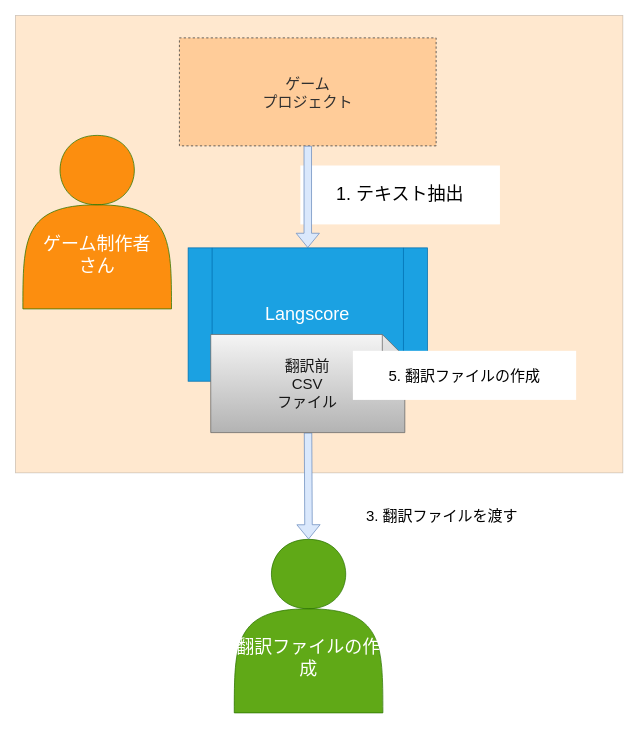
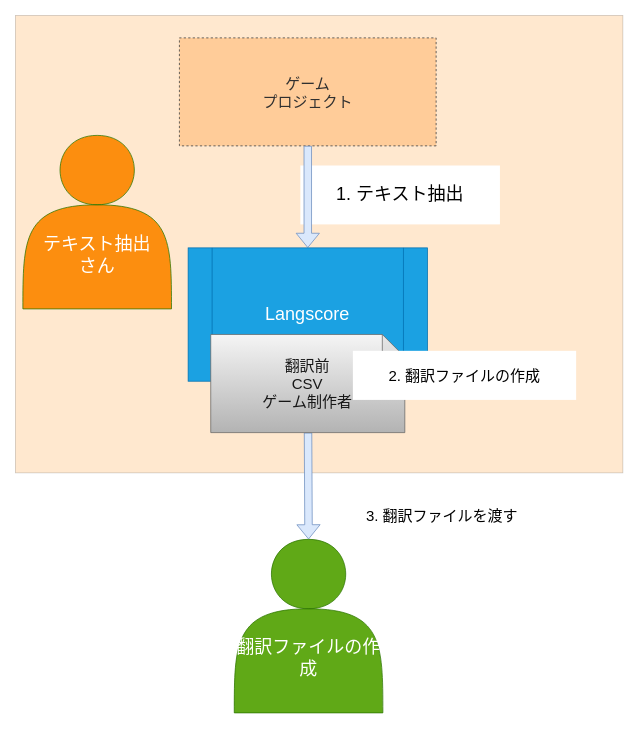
node "ゲーム制作者 さん": label "ゲーム制作者 さん" -> "テキスト抽出 さん"
node "5. 翻訳ファイルの作成": label "5. 翻訳ファイルの作成" -> "2. 翻訳ファイルの作成"
node "翻訳前 CSV ファイル": label "翻訳前 CSV ファイル" -> "翻訳前 CSV ゲーム制作者"
